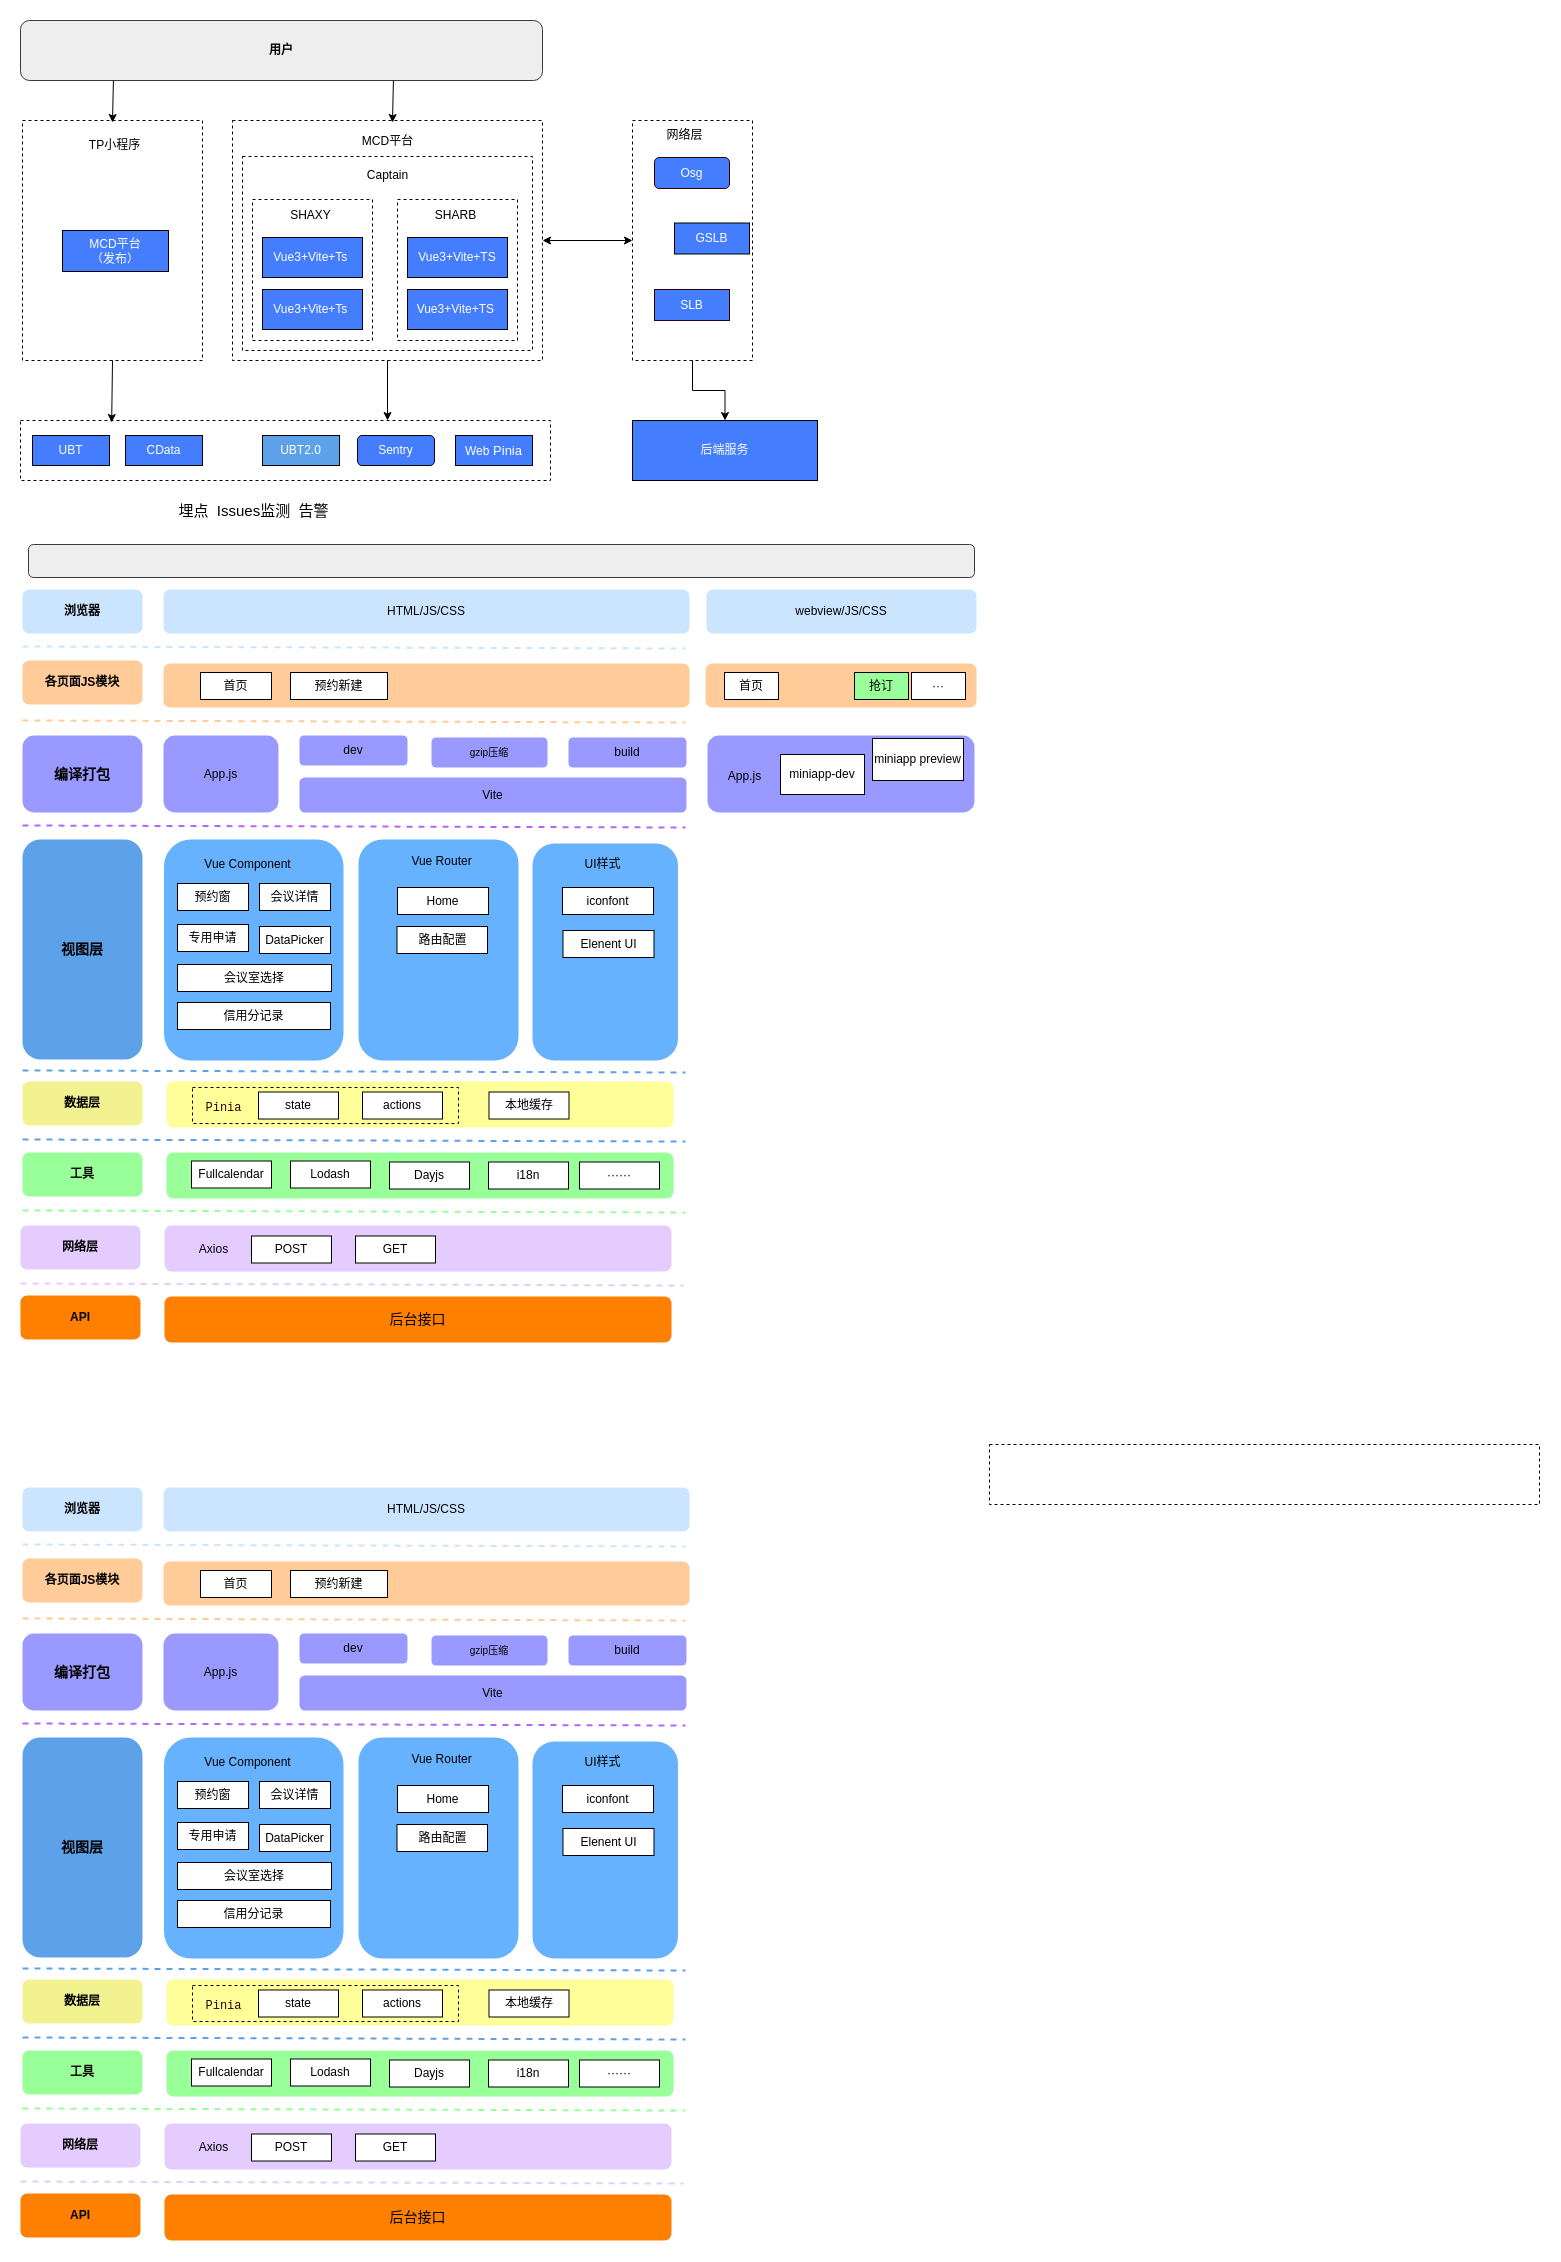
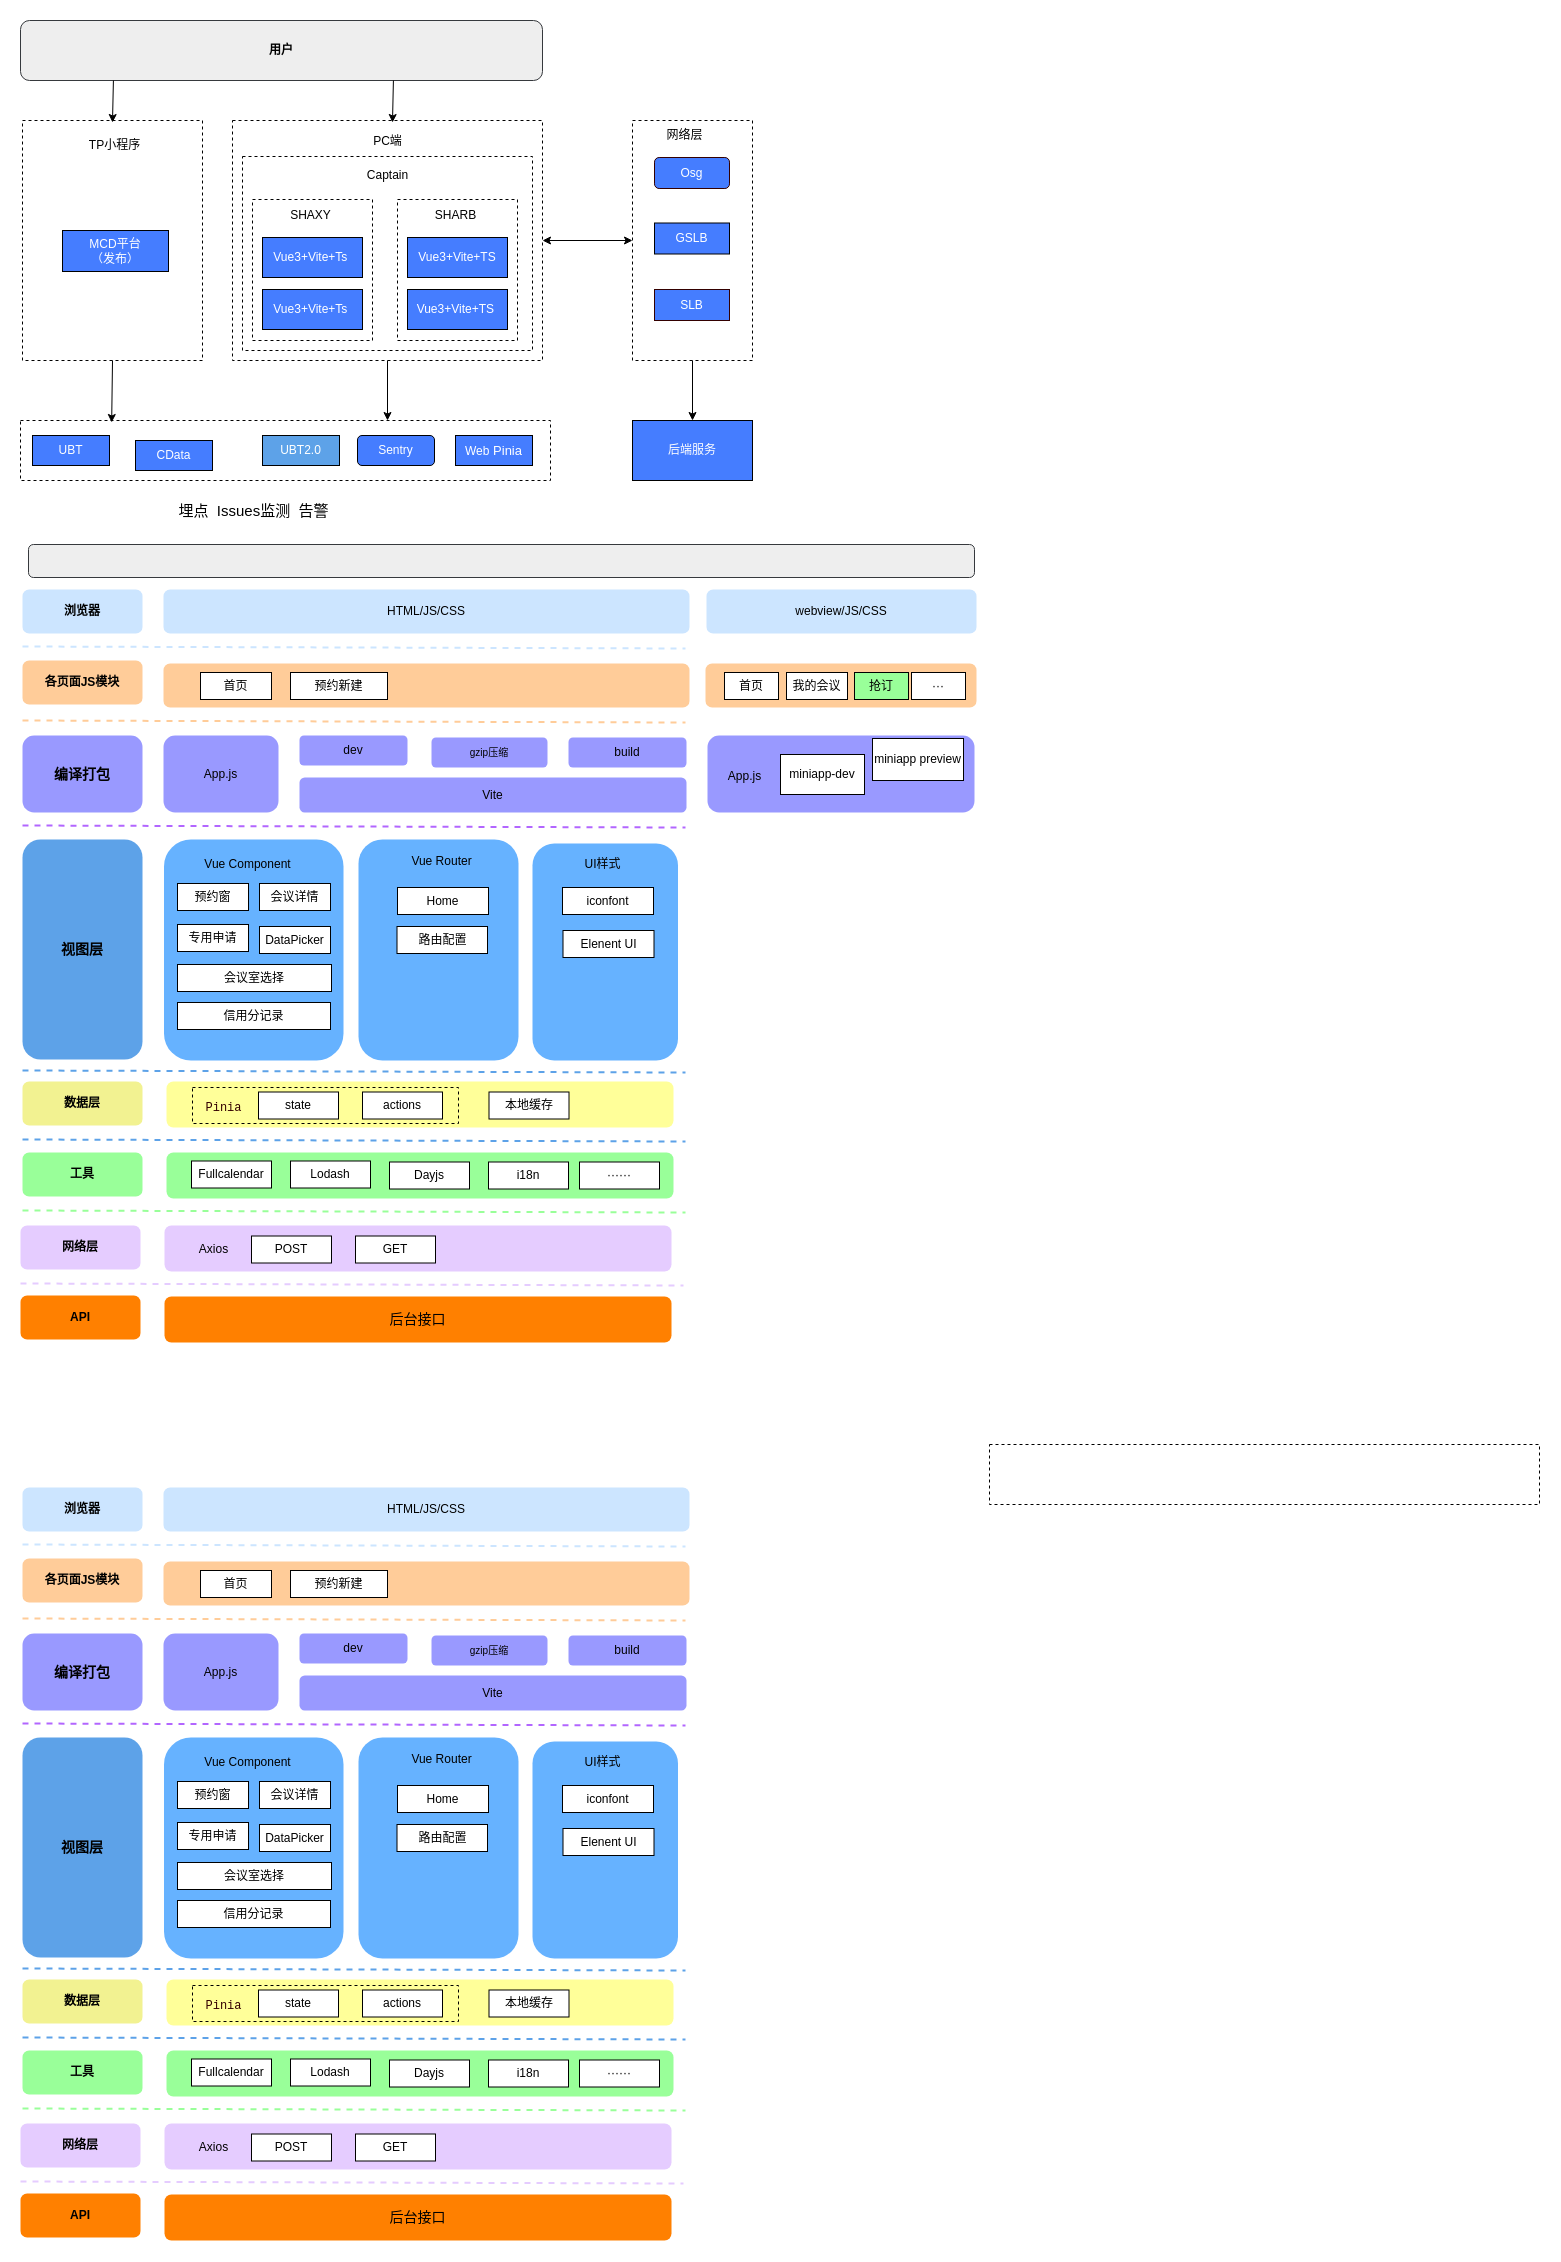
node "MCD平台": label "MCD平台" -> "PC端"
node "GSLB": moved (712, 239) -> (692, 239)
node "CData": moved (164, 451) -> (174, 456)
node "后端服务": size 185x60 -> 120x60
node "我的会议": added
